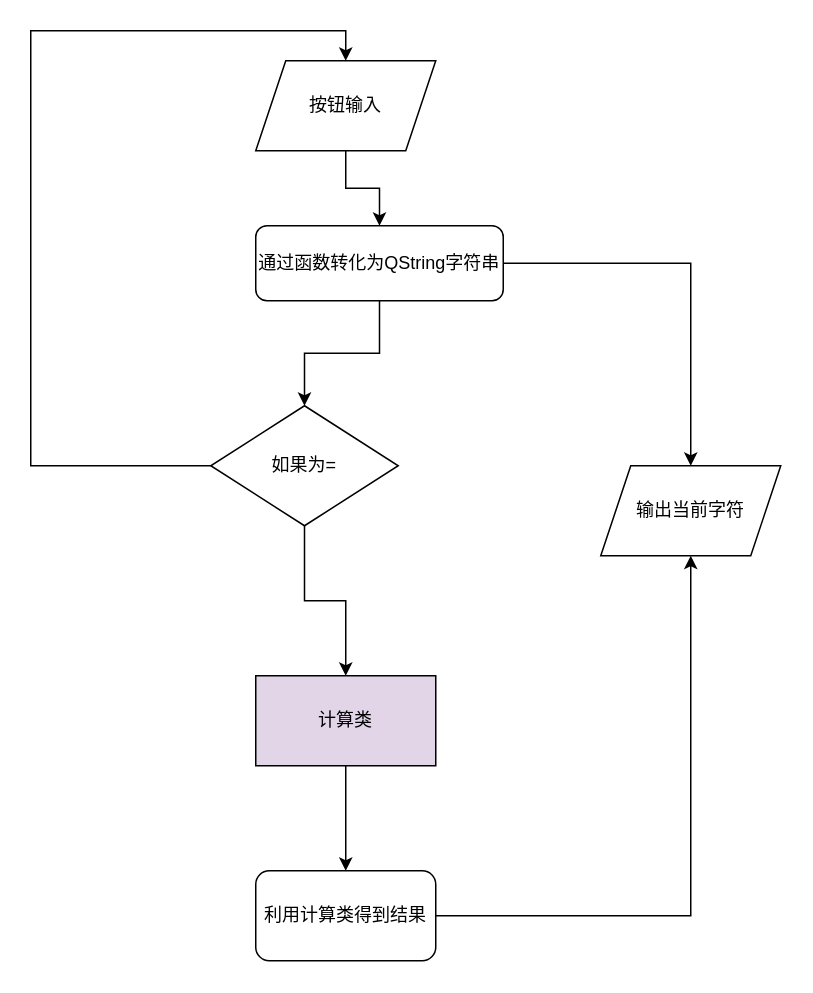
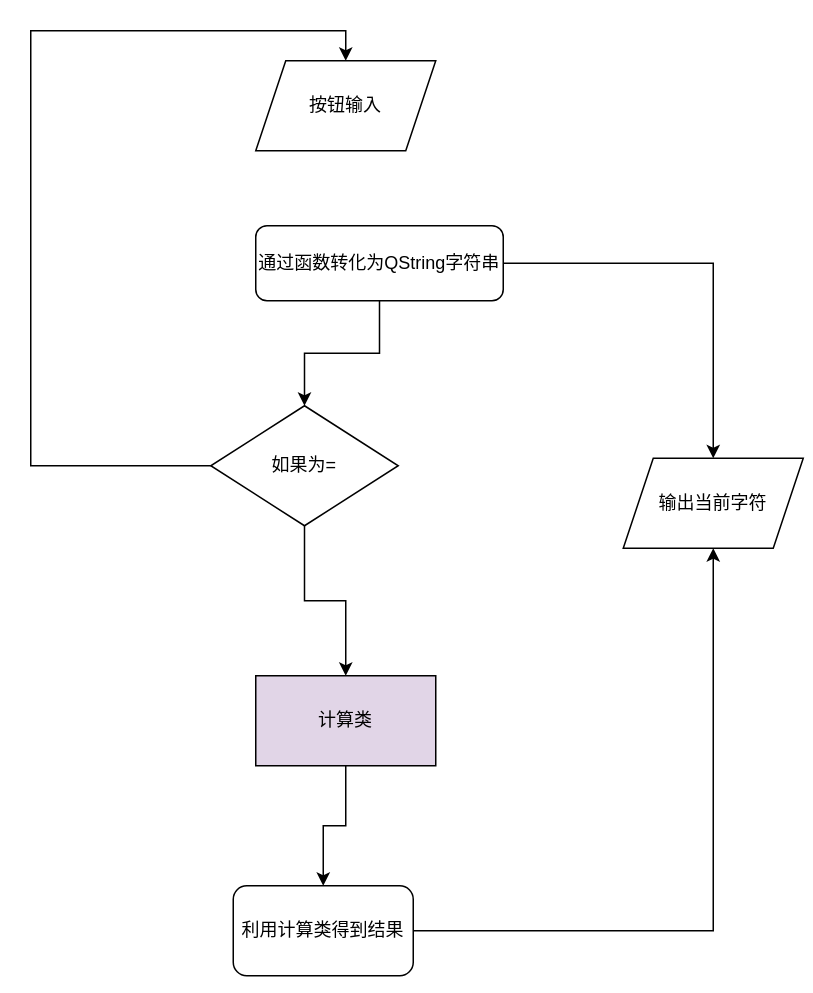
edge "按钮输入" -> "通过函数转化为QString字符串": removed
node "输出当前字符": moved (691, 511) -> (713, 503)
node "利用计算类得到结果": moved (346, 916) -> (323, 931)
